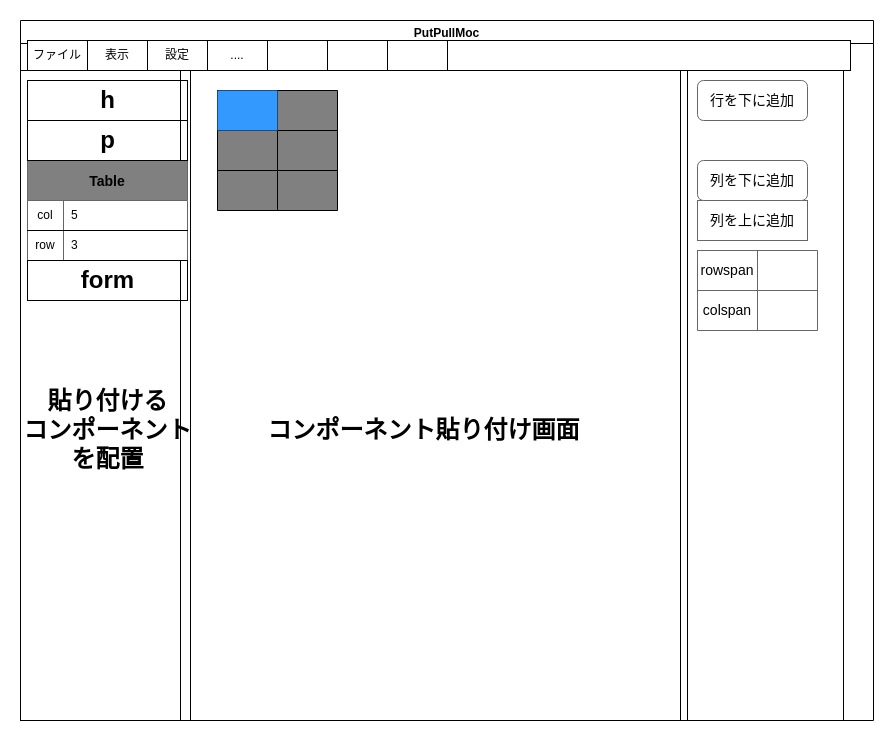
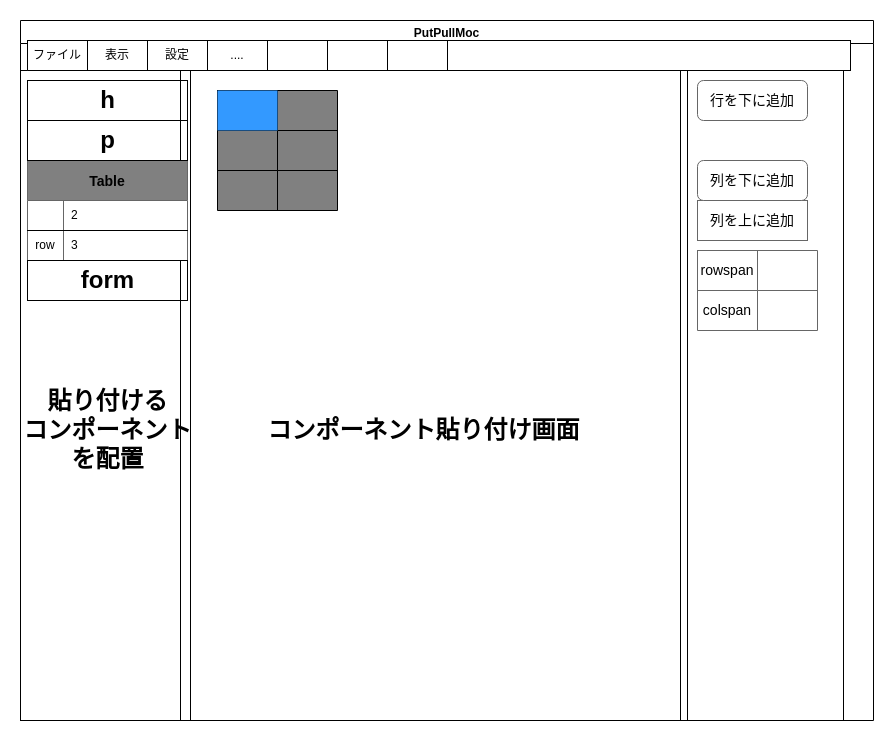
node "col": removed
node "5": label "5" -> "2"
